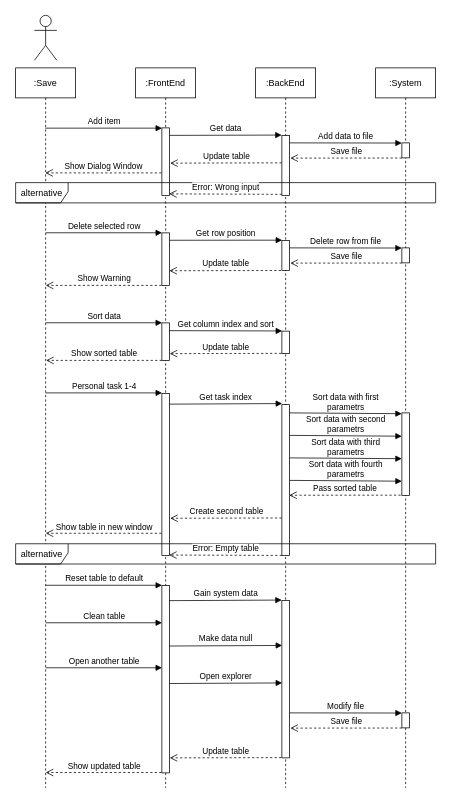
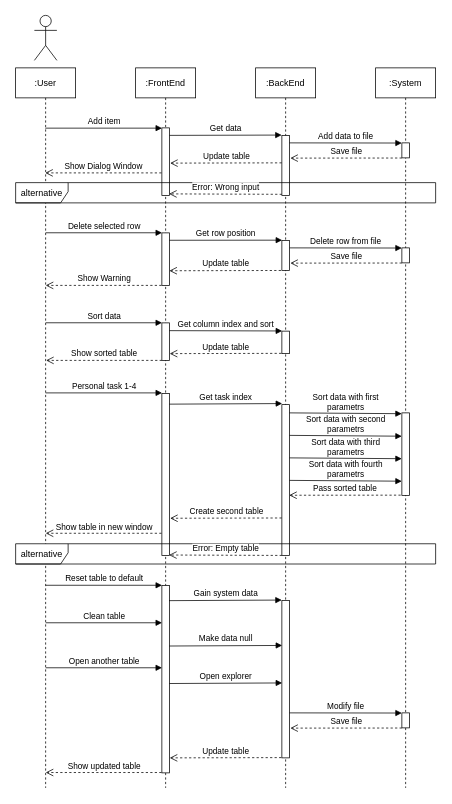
node ":Save": label ":Save" -> ":User"
